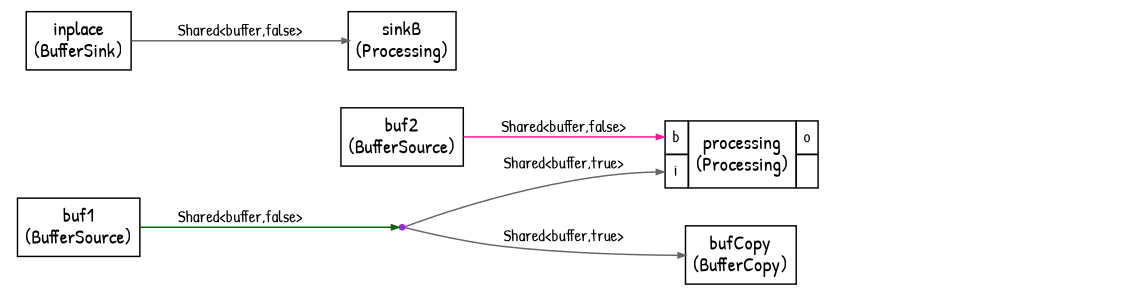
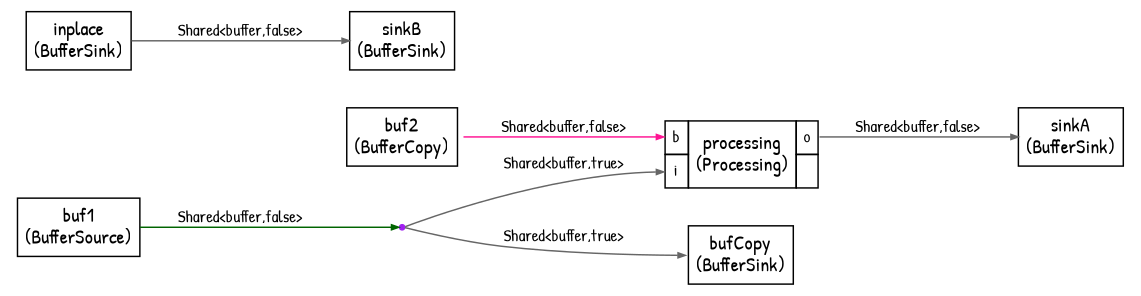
node "sinkB": text "(Processing)" -> "(BufferSink)"
node "sinkA": added
node "buf2": text "(BufferSource)" -> "(BufferCopy)"
node "bufCopy": text "(BufferCopy)" -> "(BufferSink)"
